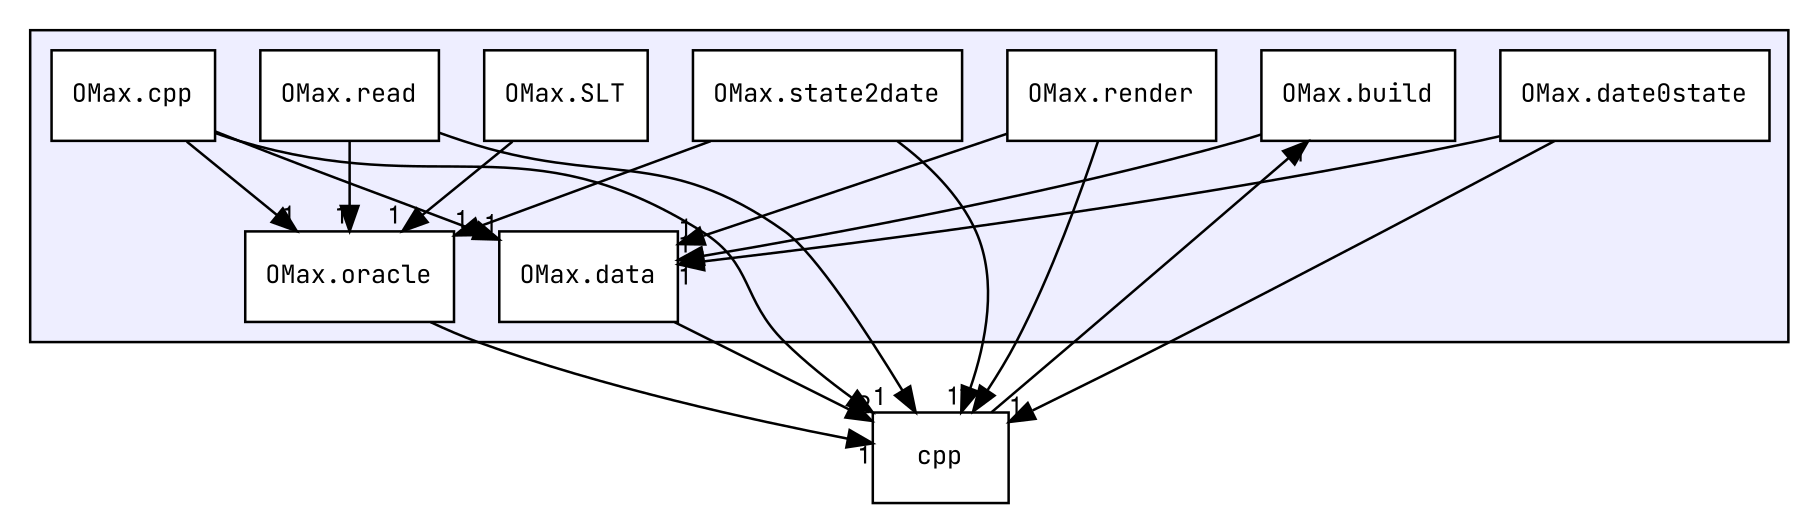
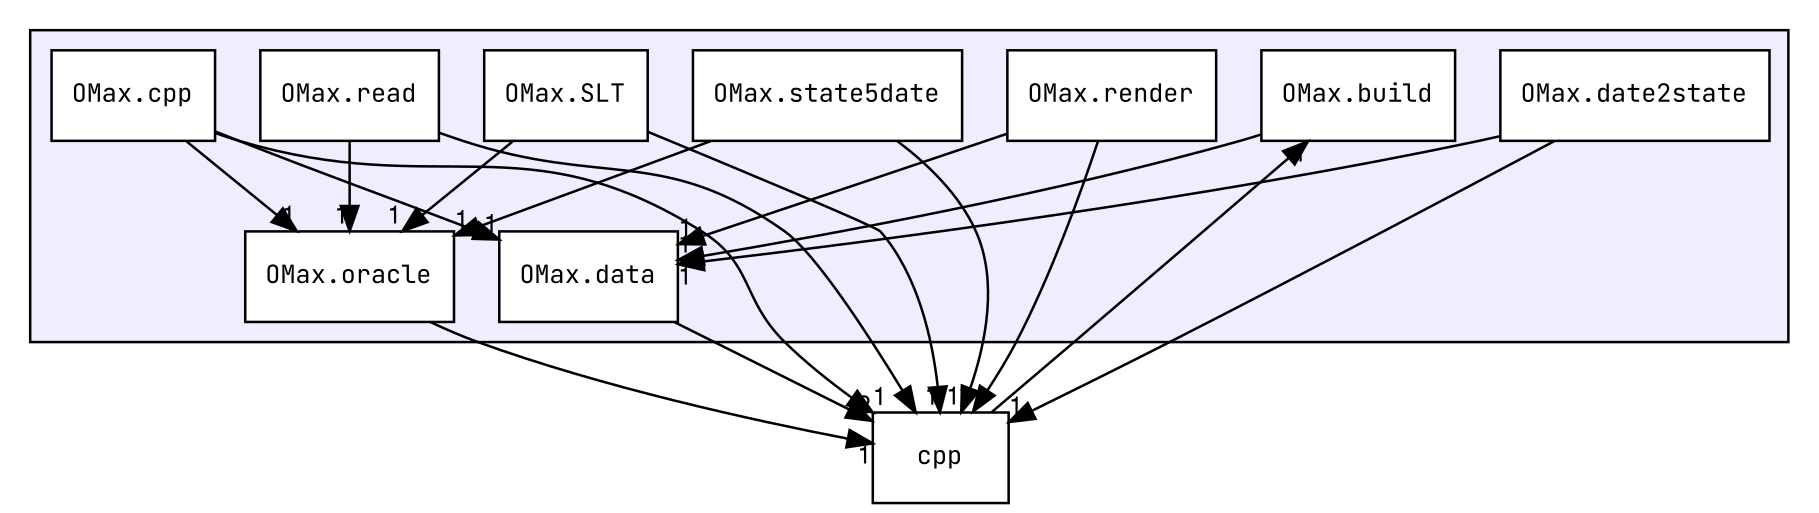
node "OMax.state2date": label "OMax.state2date" -> "OMax.state5date"
node "OMax.date0state": label "OMax.date0state" -> "OMax.date2state"
edge "OMax.SLT" -> "cpp": added
